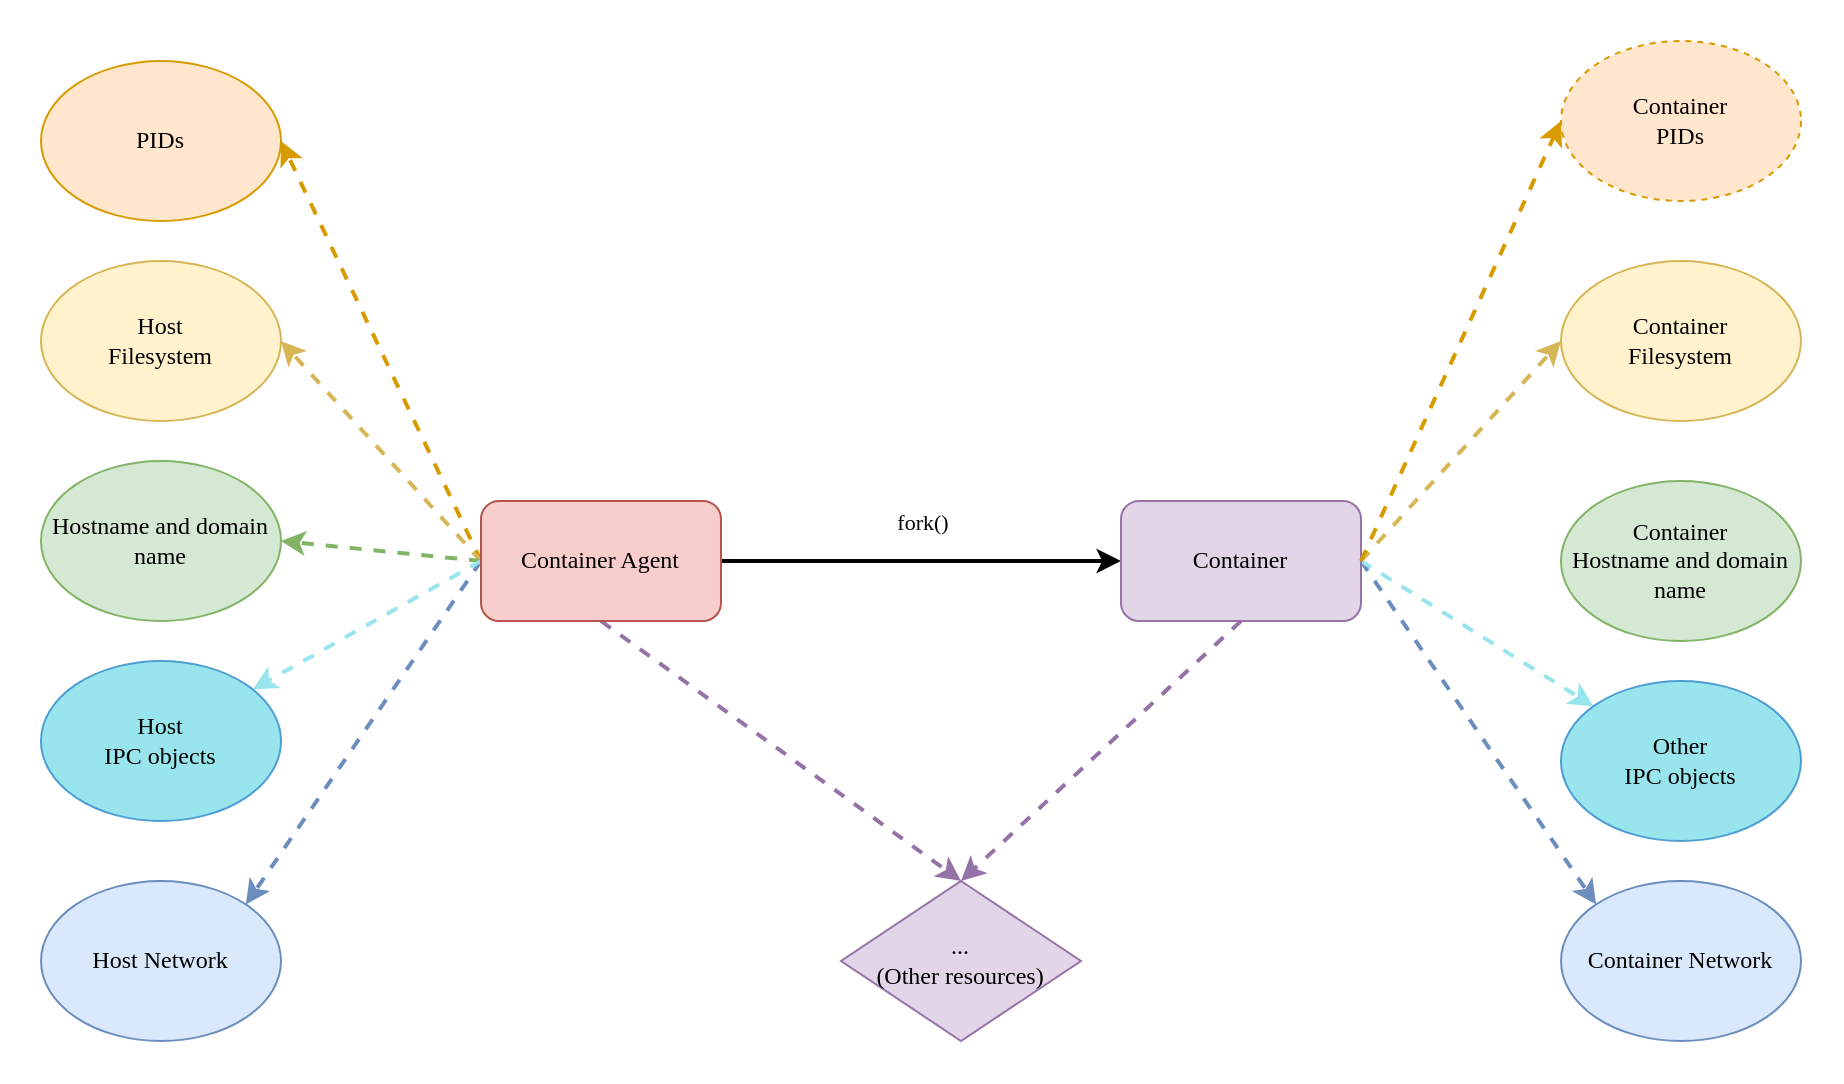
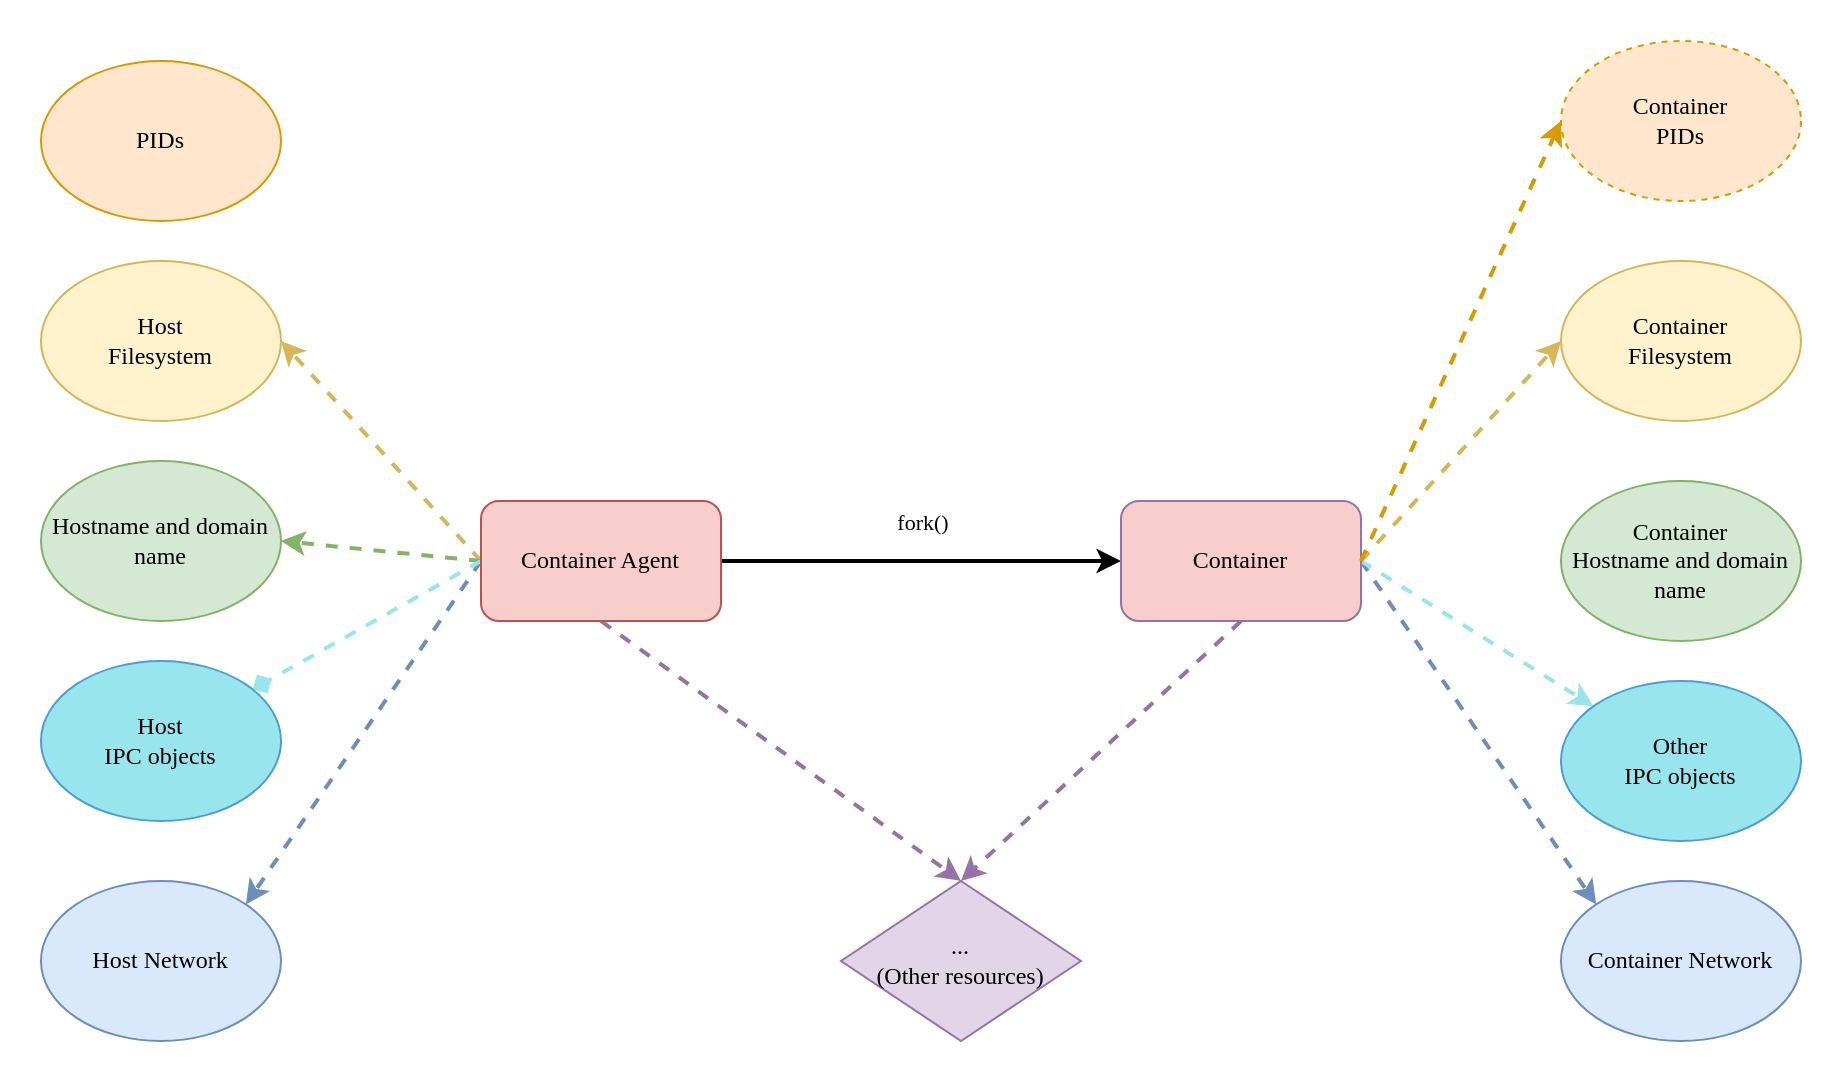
edge "Container Agent" -> "PIDs": removed
node "Container": fillcolor #e1d5e7 -> #f8cecc
edge "Container Agent" -> "Host IPC objects": arrowhead classic -> diamond
